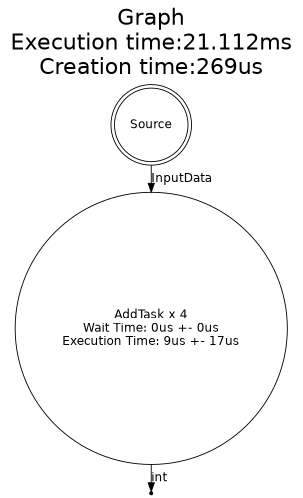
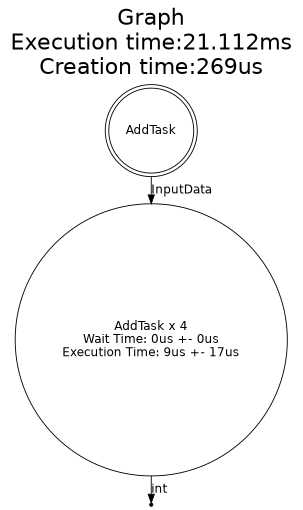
node "Source": label "Source" -> "AddTask"
